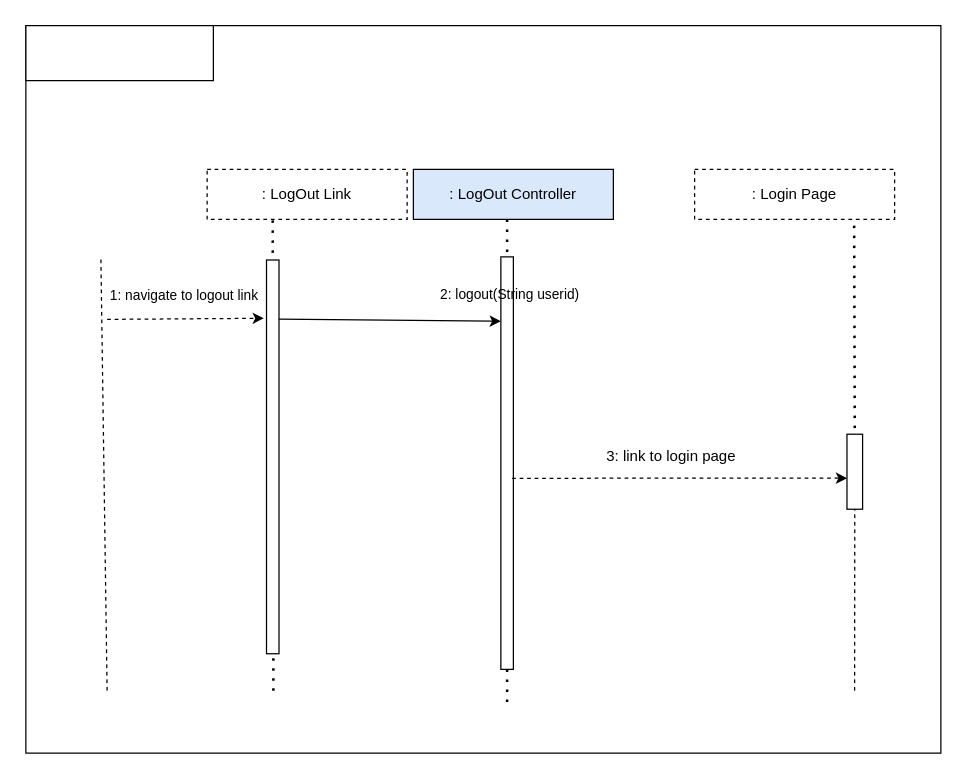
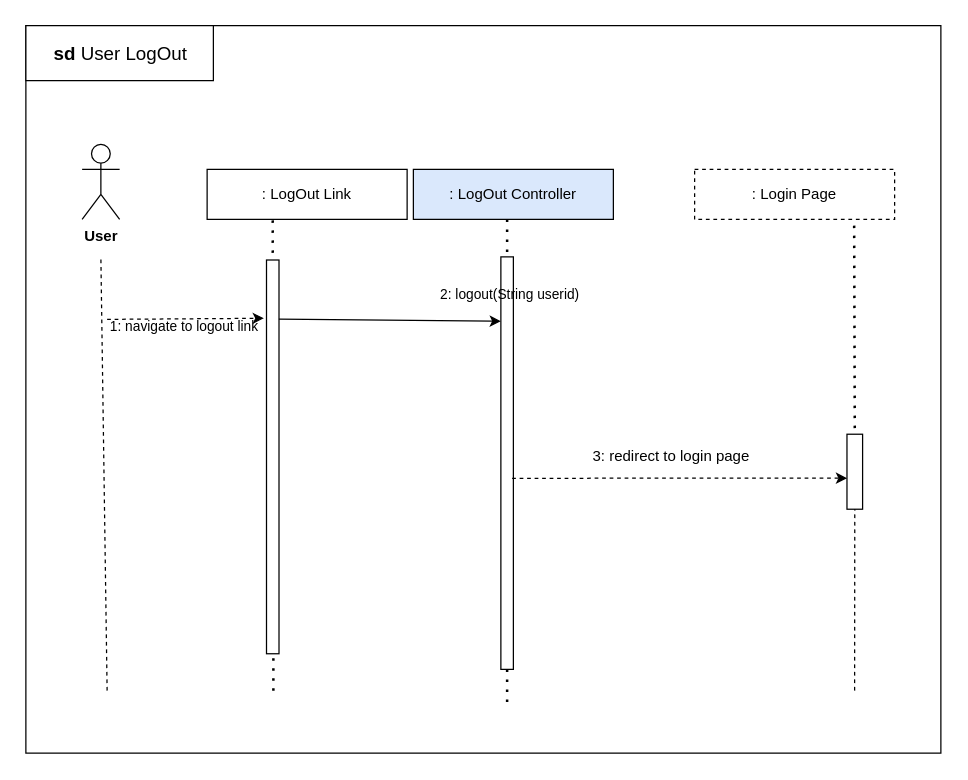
node "sd User LogOut": added
node "User": added
node ": LogOut Link": style dashed -> solid
node "1: navigate to logout link": moved (186, 295) -> (186, 326)
node "3: link to login page": label "3: link to login page" -> "3: redirect to login page"
